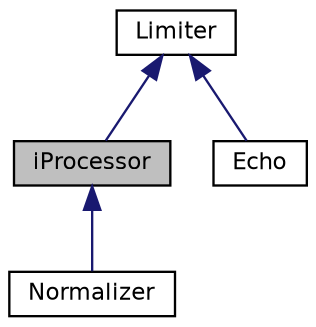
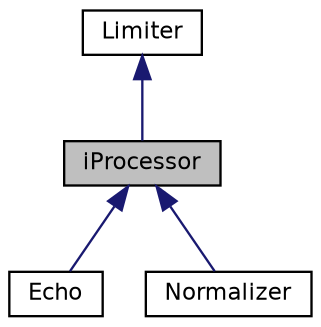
edge "Echo" -> "Limiter": now "Echo" -> "iProcessor"
